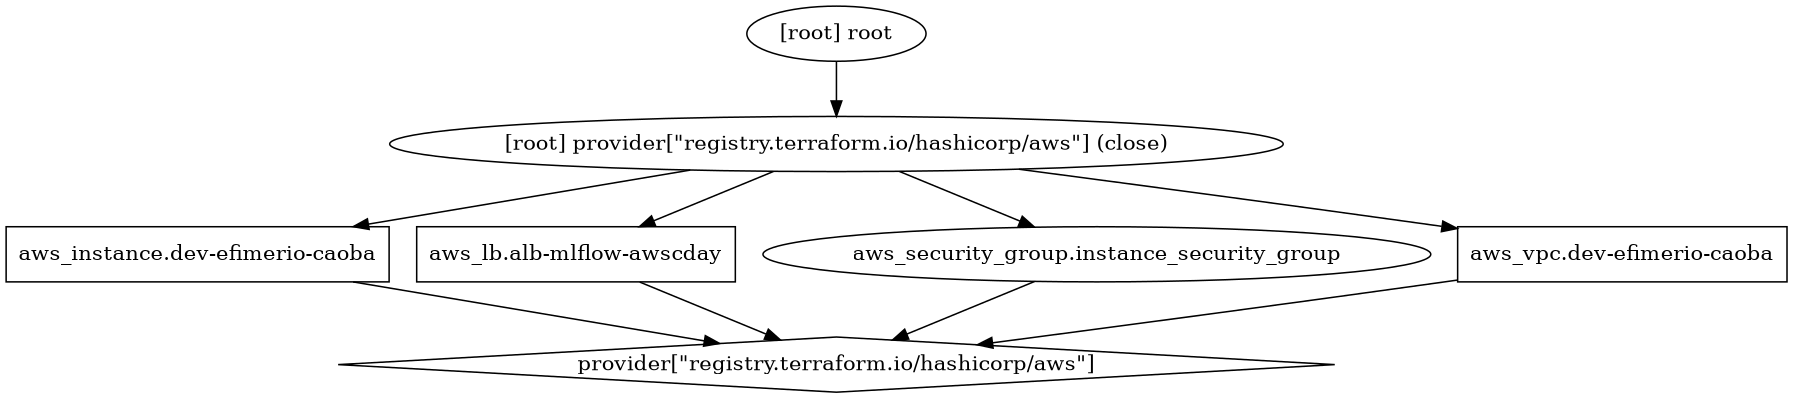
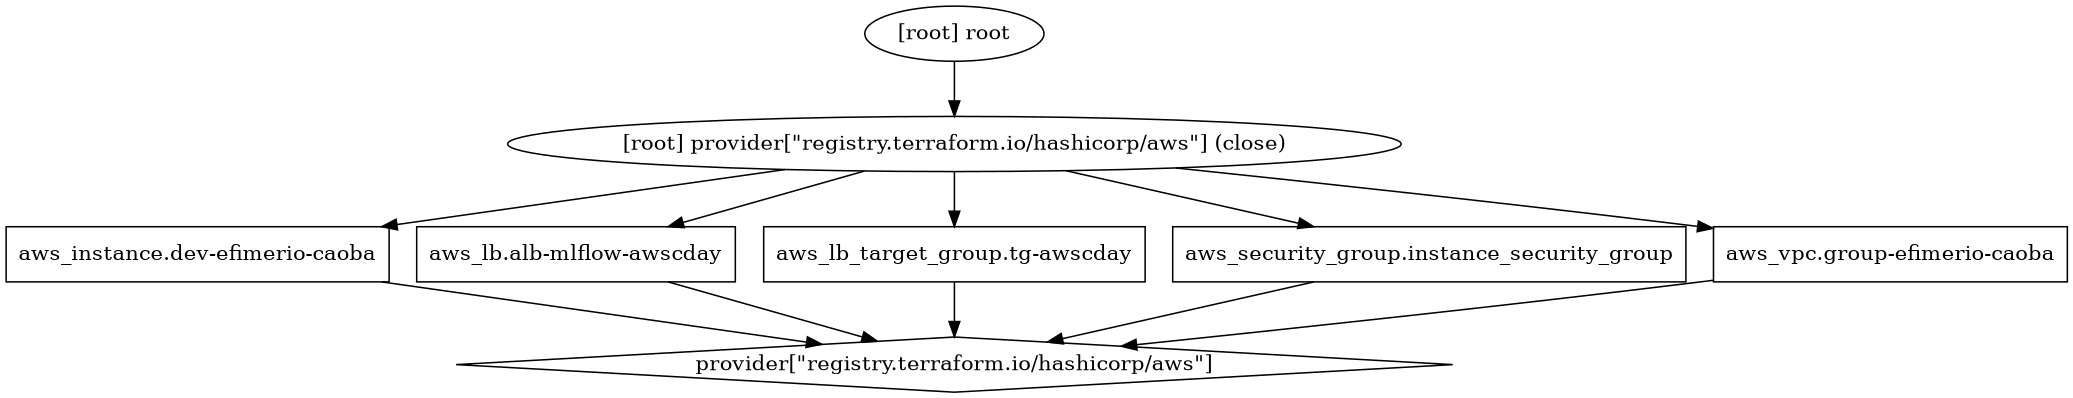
node "aws_lb_target_group.tg-awscday": added
node "aws_security_group.instance_security_group": shape ellipse -> box
node "aws_vpc.dev-efimerio-caoba": label "aws_vpc.dev-efimerio-caoba" -> "aws_vpc.group-efimerio-caoba"
